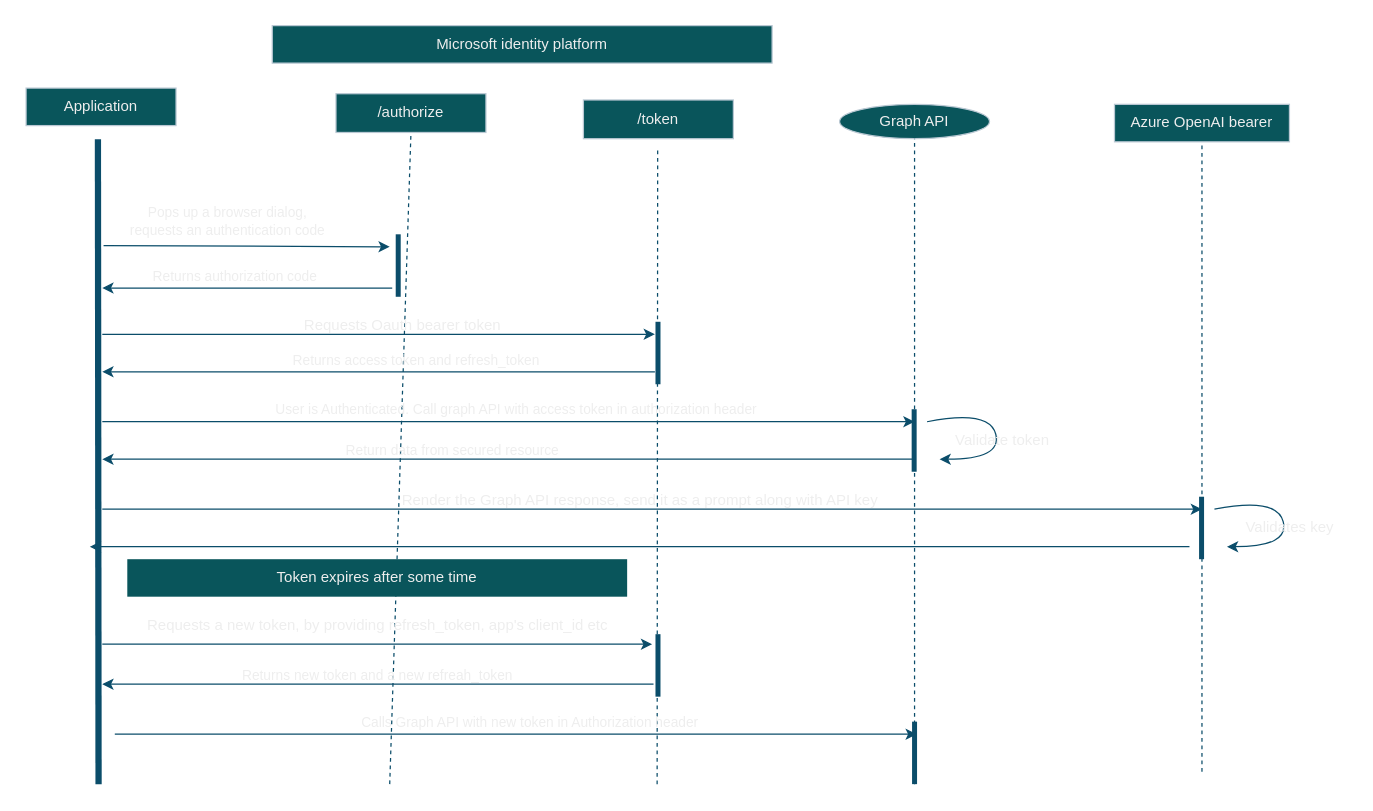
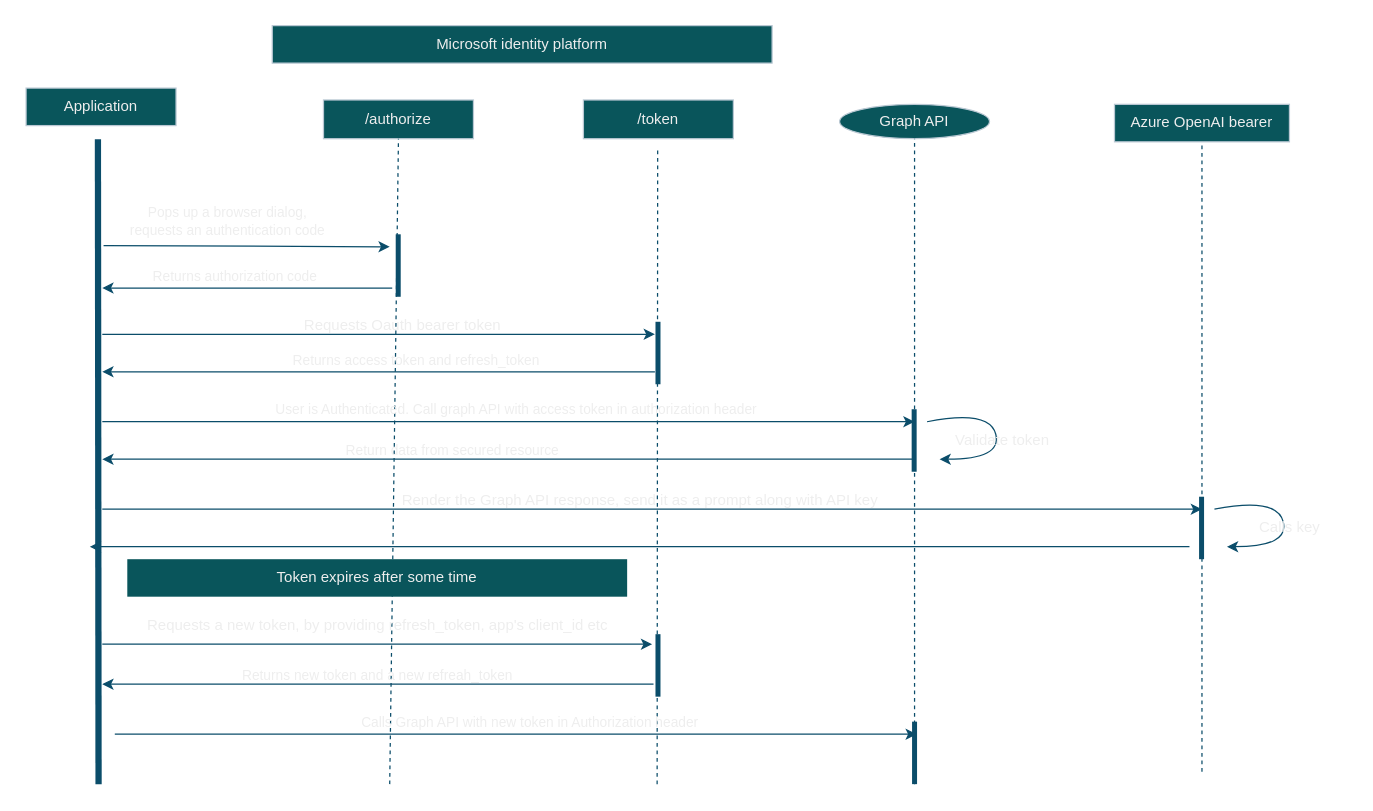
node "/authorize": moved (411, 113) -> (398, 119)
node "Validates key": label "Validates key" -> "Calls key"
